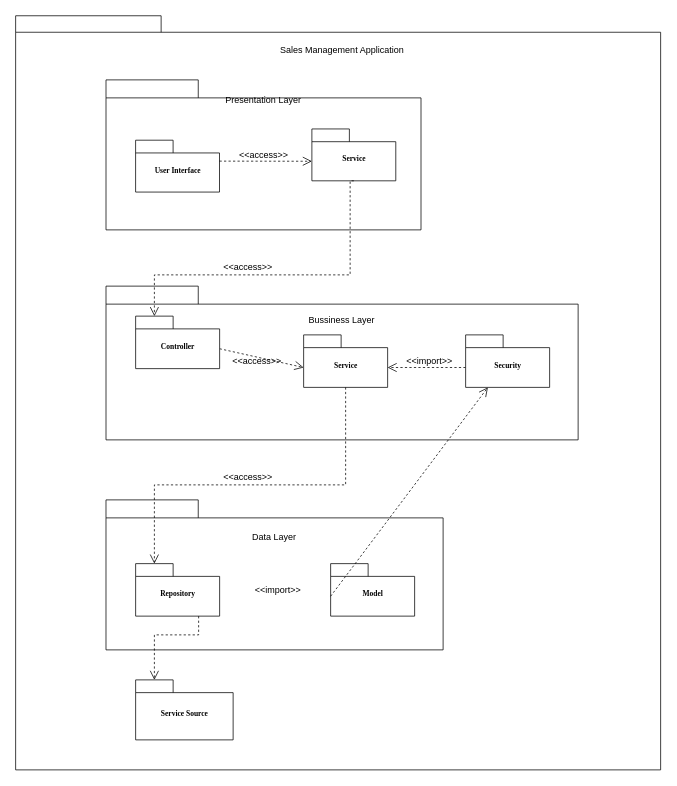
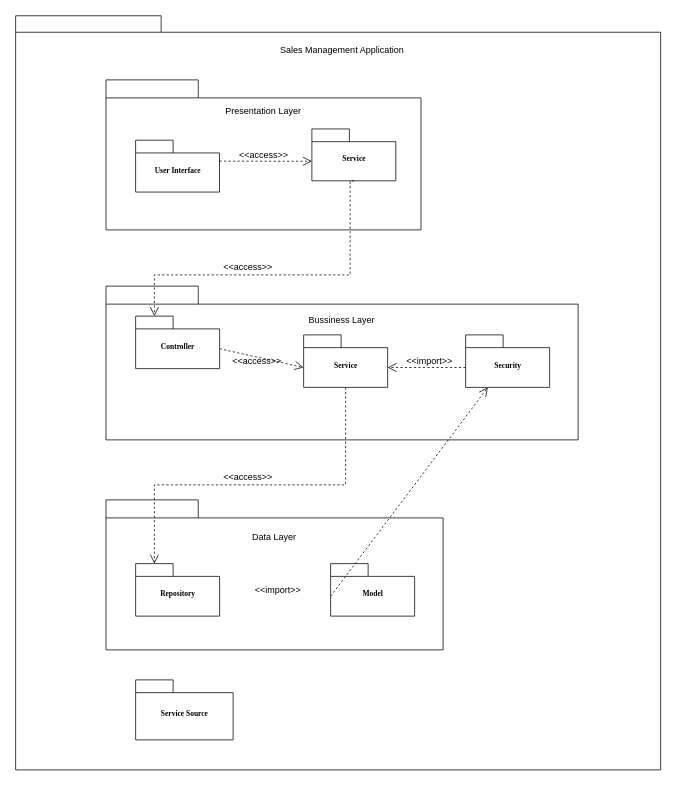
node "Presentation Layer": moved (263, 100) -> (263, 111)
edge "Repository" -> "Service Source": removed
